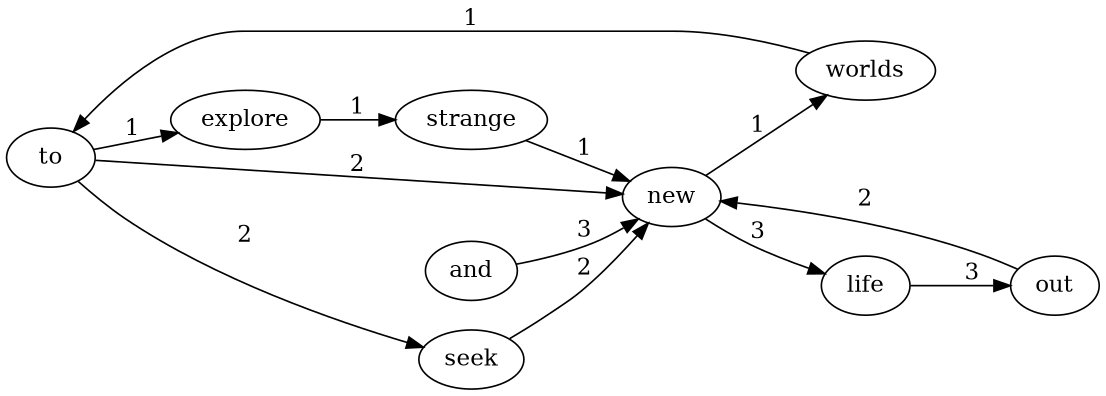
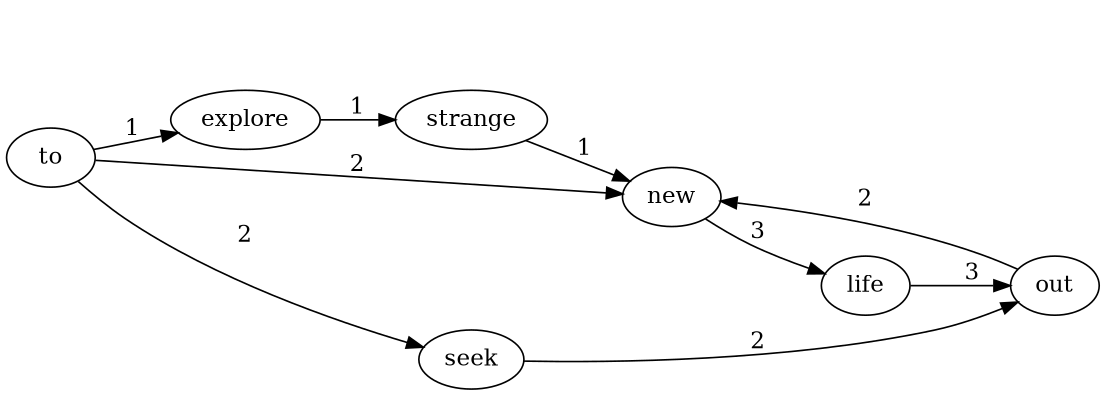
node "worlds": removed
node "and": removed
edge "seek" -> "new": now "seek" -> "out"
